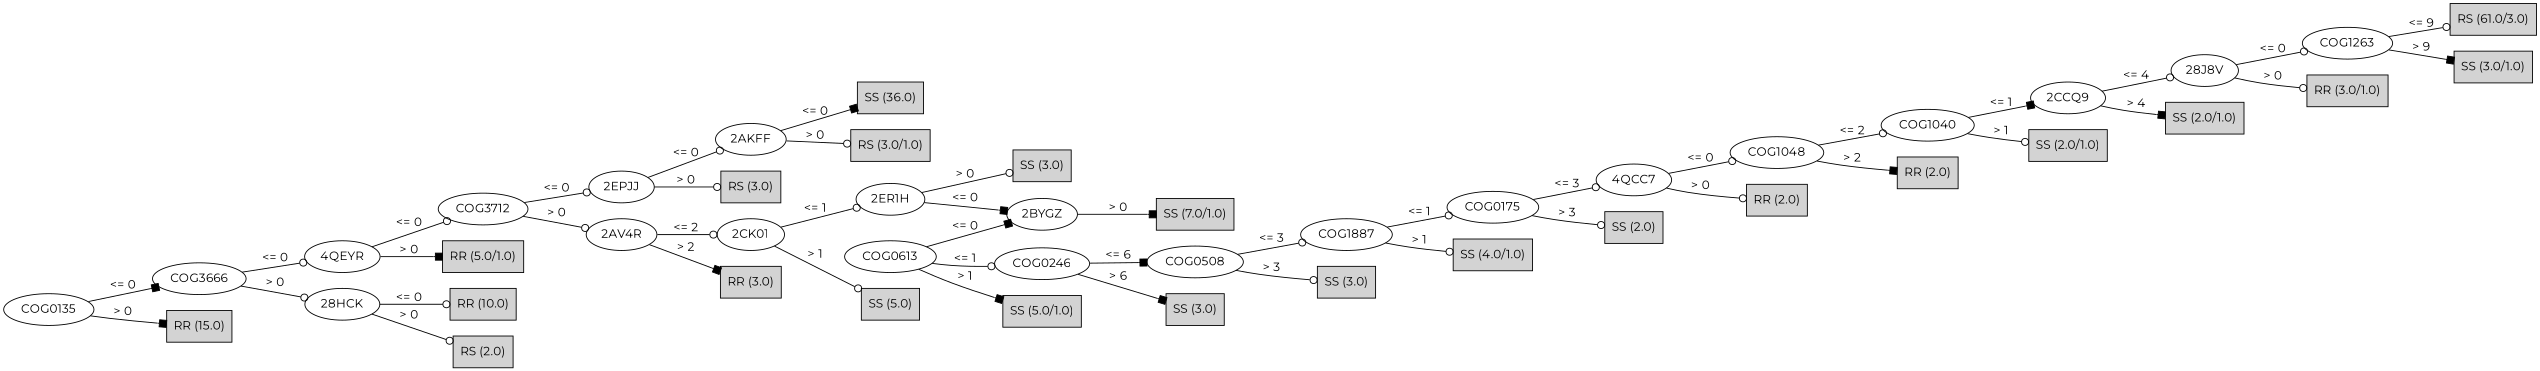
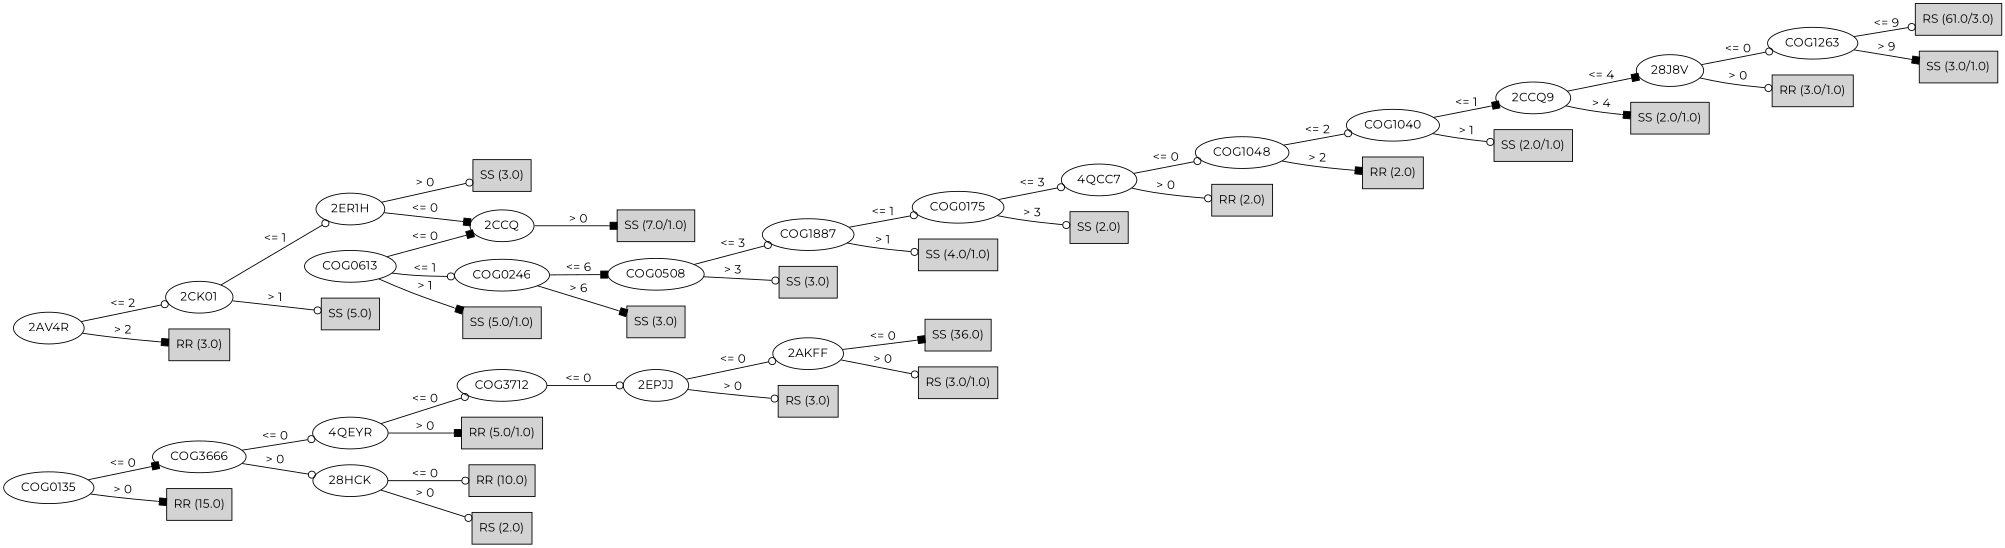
edge "2CCQ9" -> "28J8V": arrowhead odot -> box
node "2BYGZ": label "2BYGZ" -> "2CCQ"
edge "COG3712" -> "2AV4R": removed, label "> 0"
